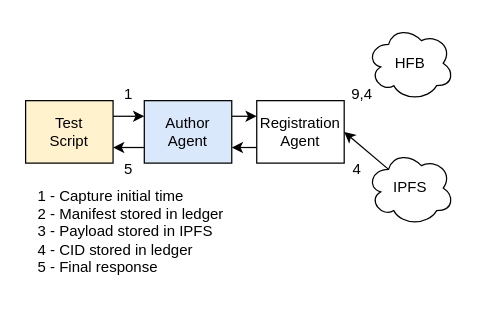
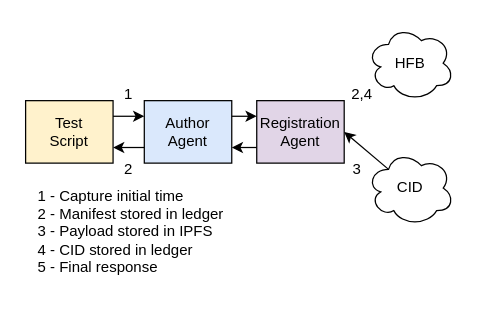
node "9,4": label "9,4" -> "2,4"
node "Registration Agent": fillcolor #ffffff -> #e1d5e7
node "5": label "5" -> "2"
node "4": label "4" -> "3"
node "IPFS": label "IPFS" -> "CID"
